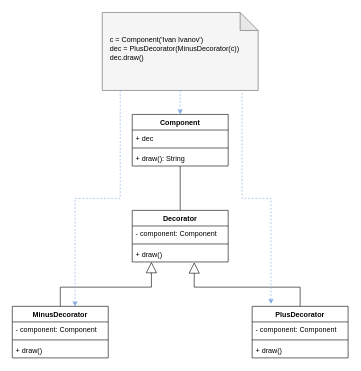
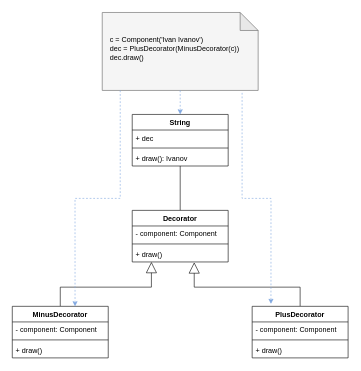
node "Component": label "Component" -> "String"
node "+ draw(): String": label "+ draw(): String" -> "+ draw(): Ivanov"
